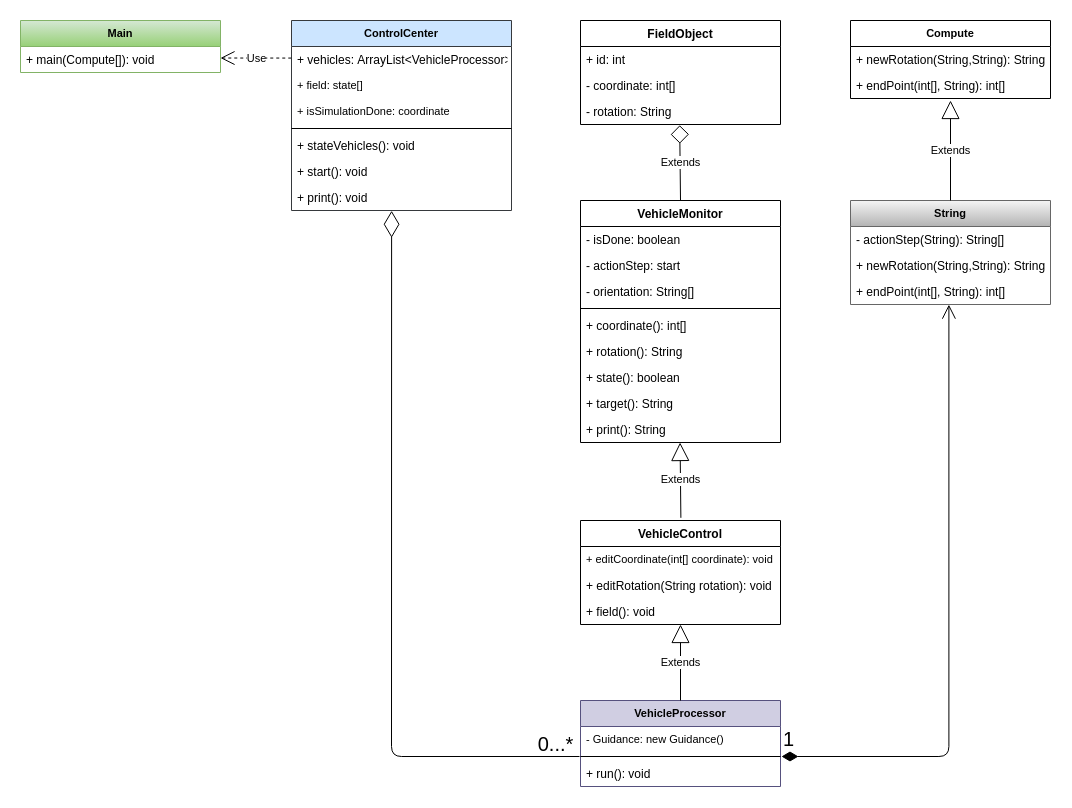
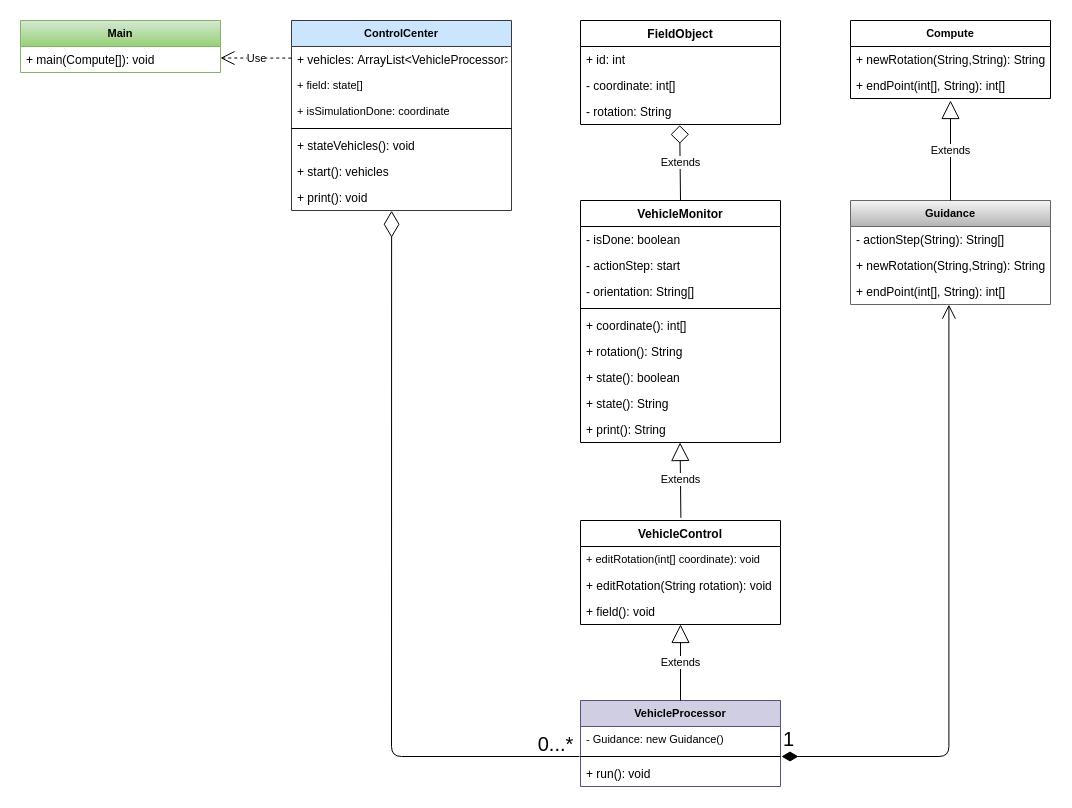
node "+ start(): void": label "+ start(): void" -> "+ start(): vehicles"
node "String": label "String" -> "Guidance"
node "+ target(): String": label "+ target(): String" -> "+ state(): String"
node "+ editCoordinate(int[] coordinate): void": label "+ editCoordinate(int[] coordinate): void" -> "+ editRotation(int[] coordinate): void"
